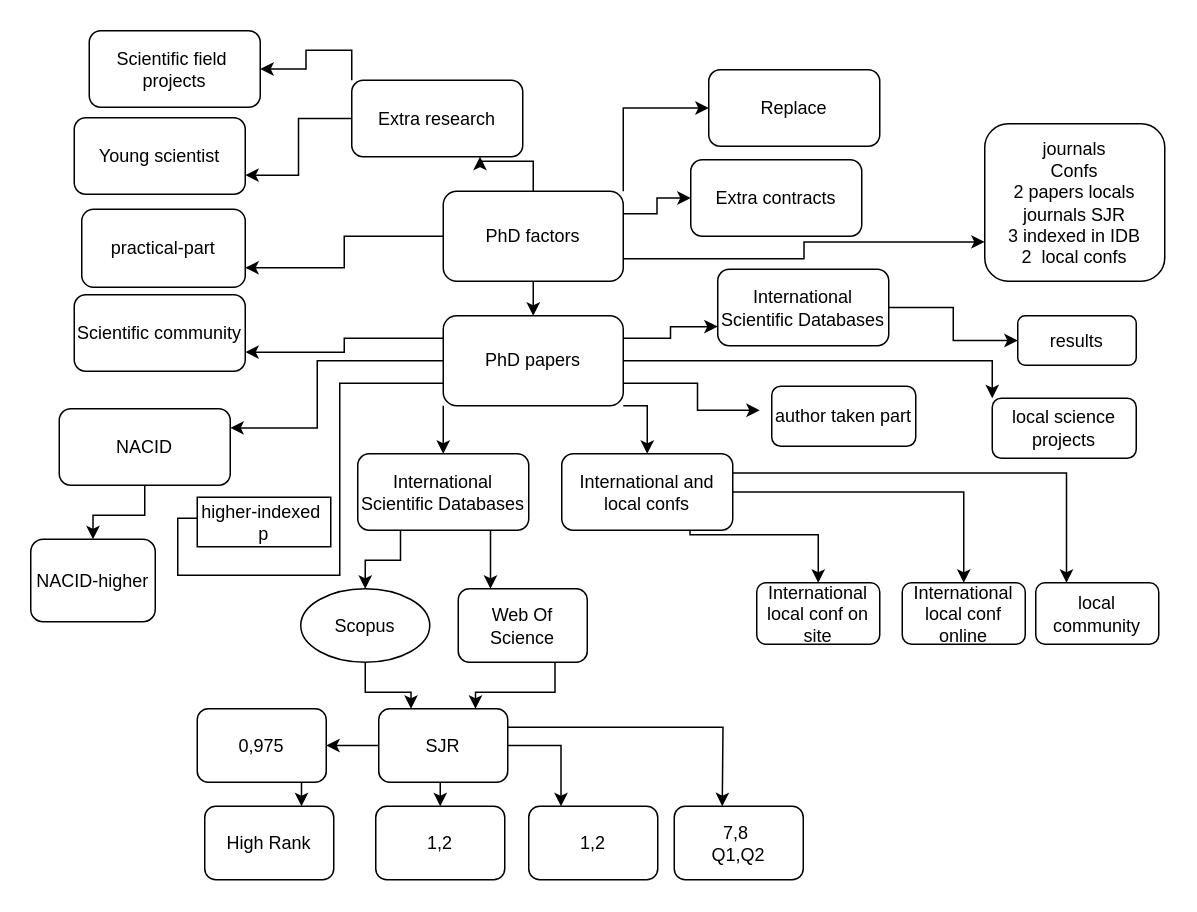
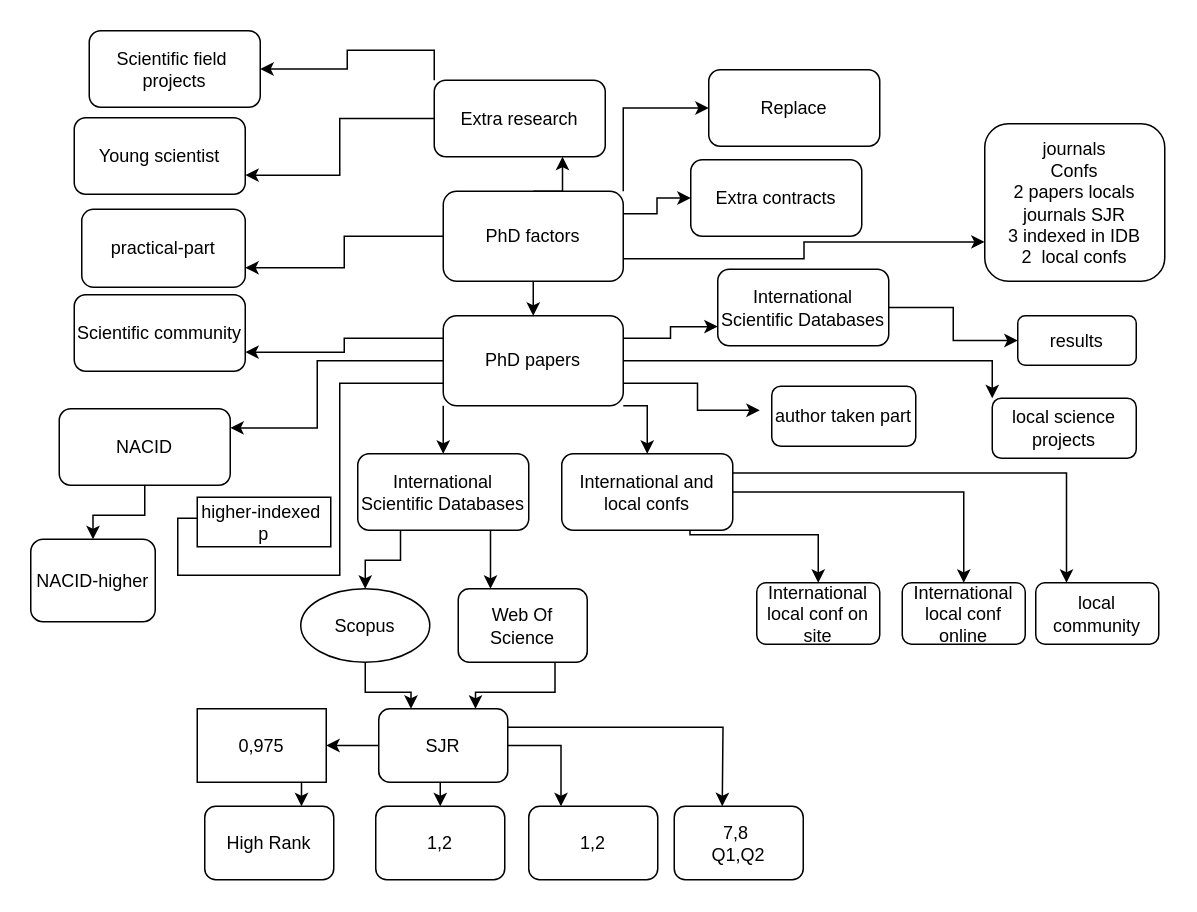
node "Extra research": moved (437, 119) -> (520, 119)
node "0,975": shape rounded rectangle -> rectangle
